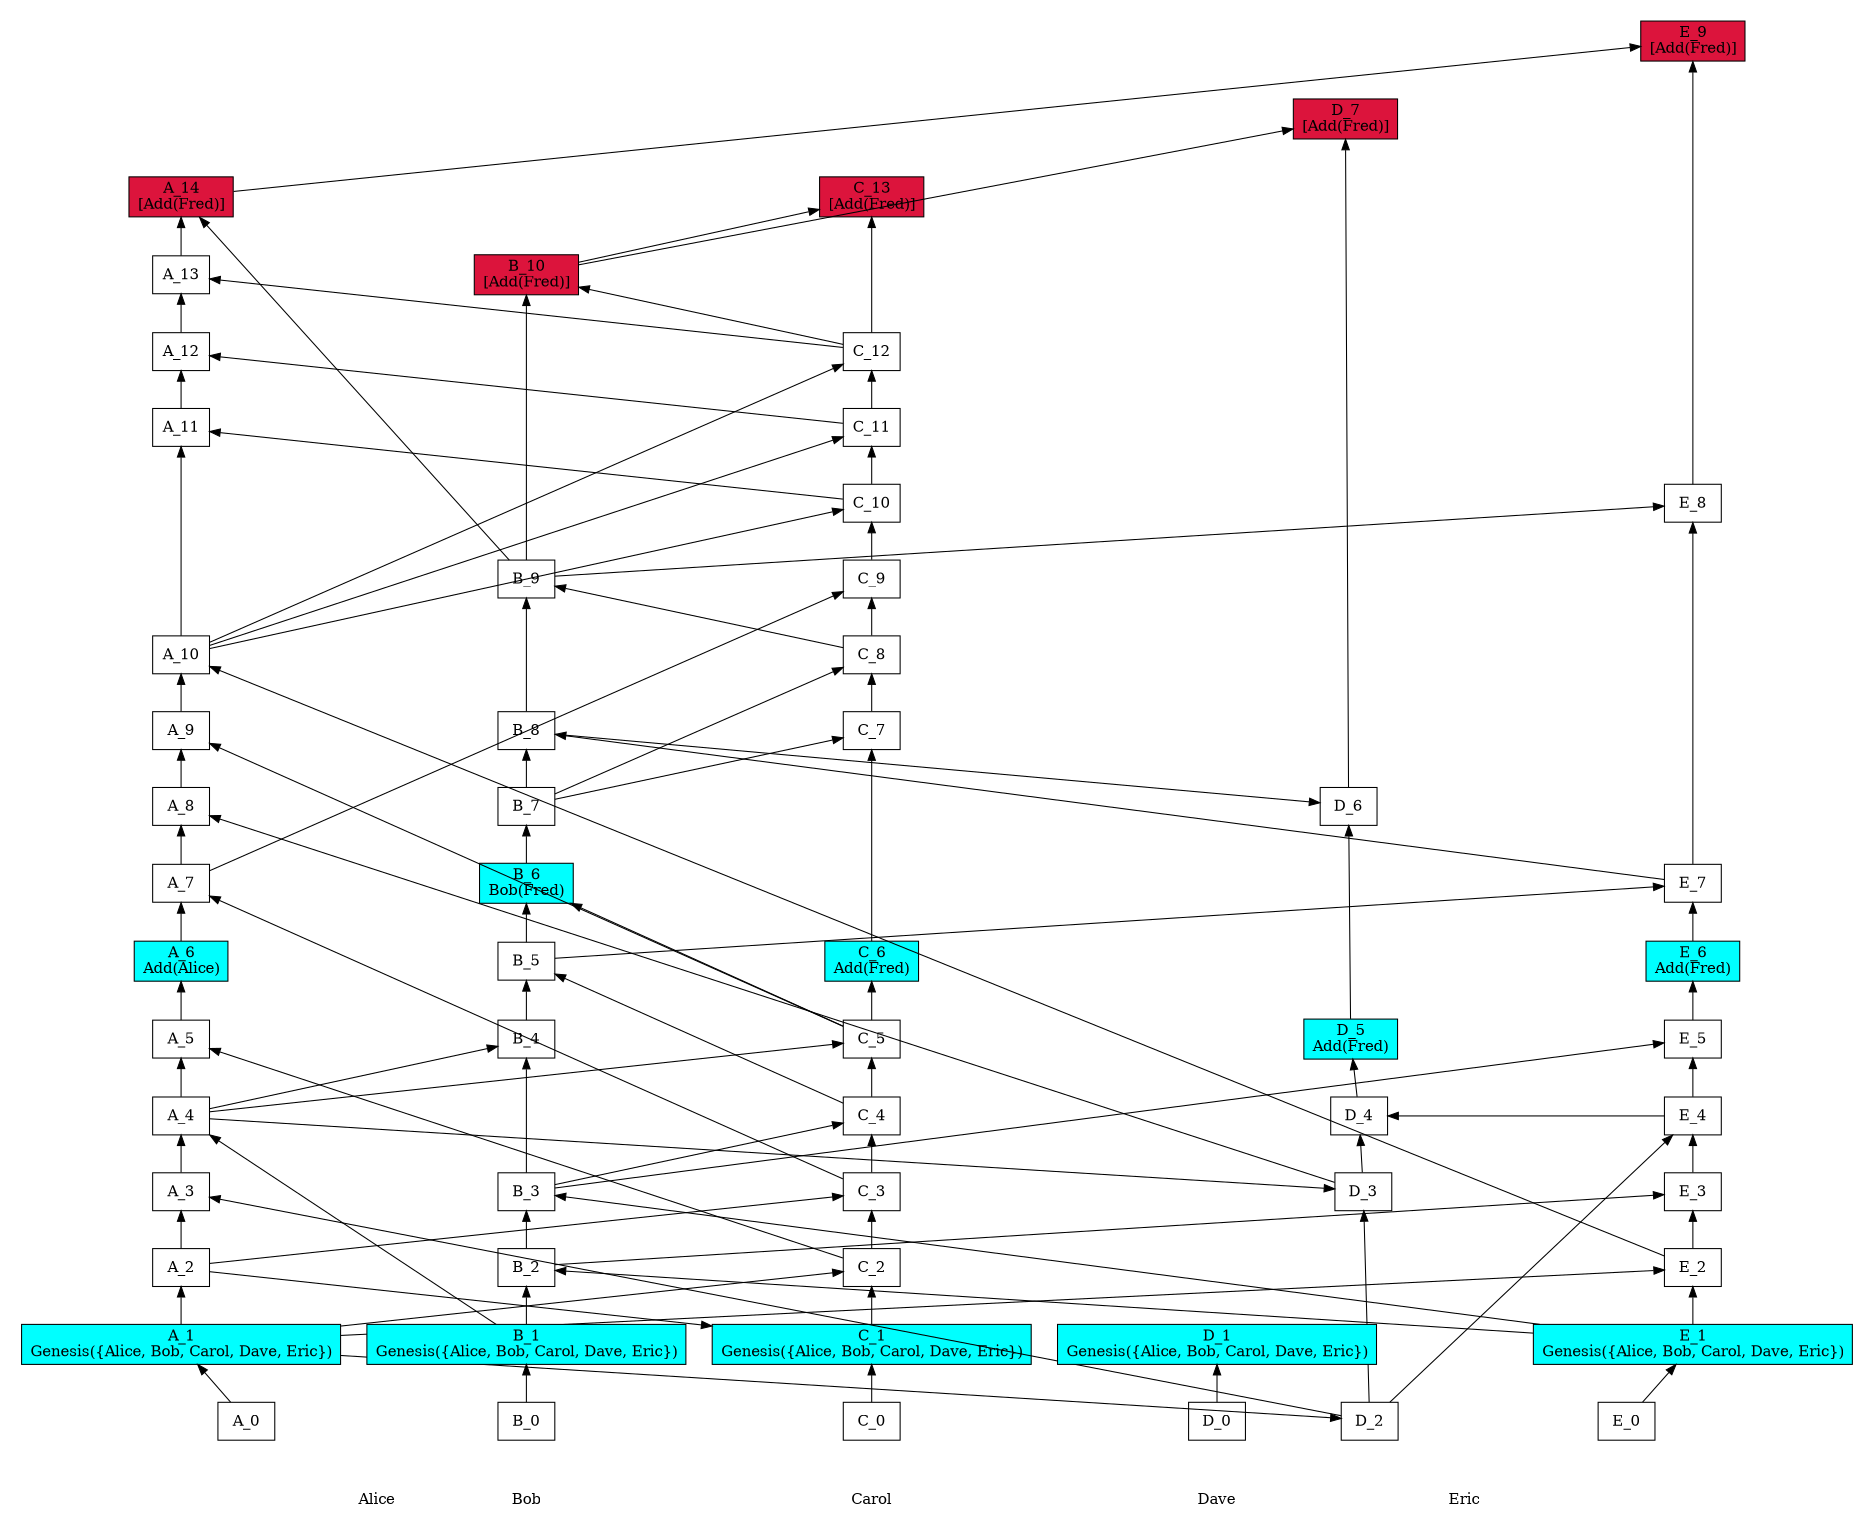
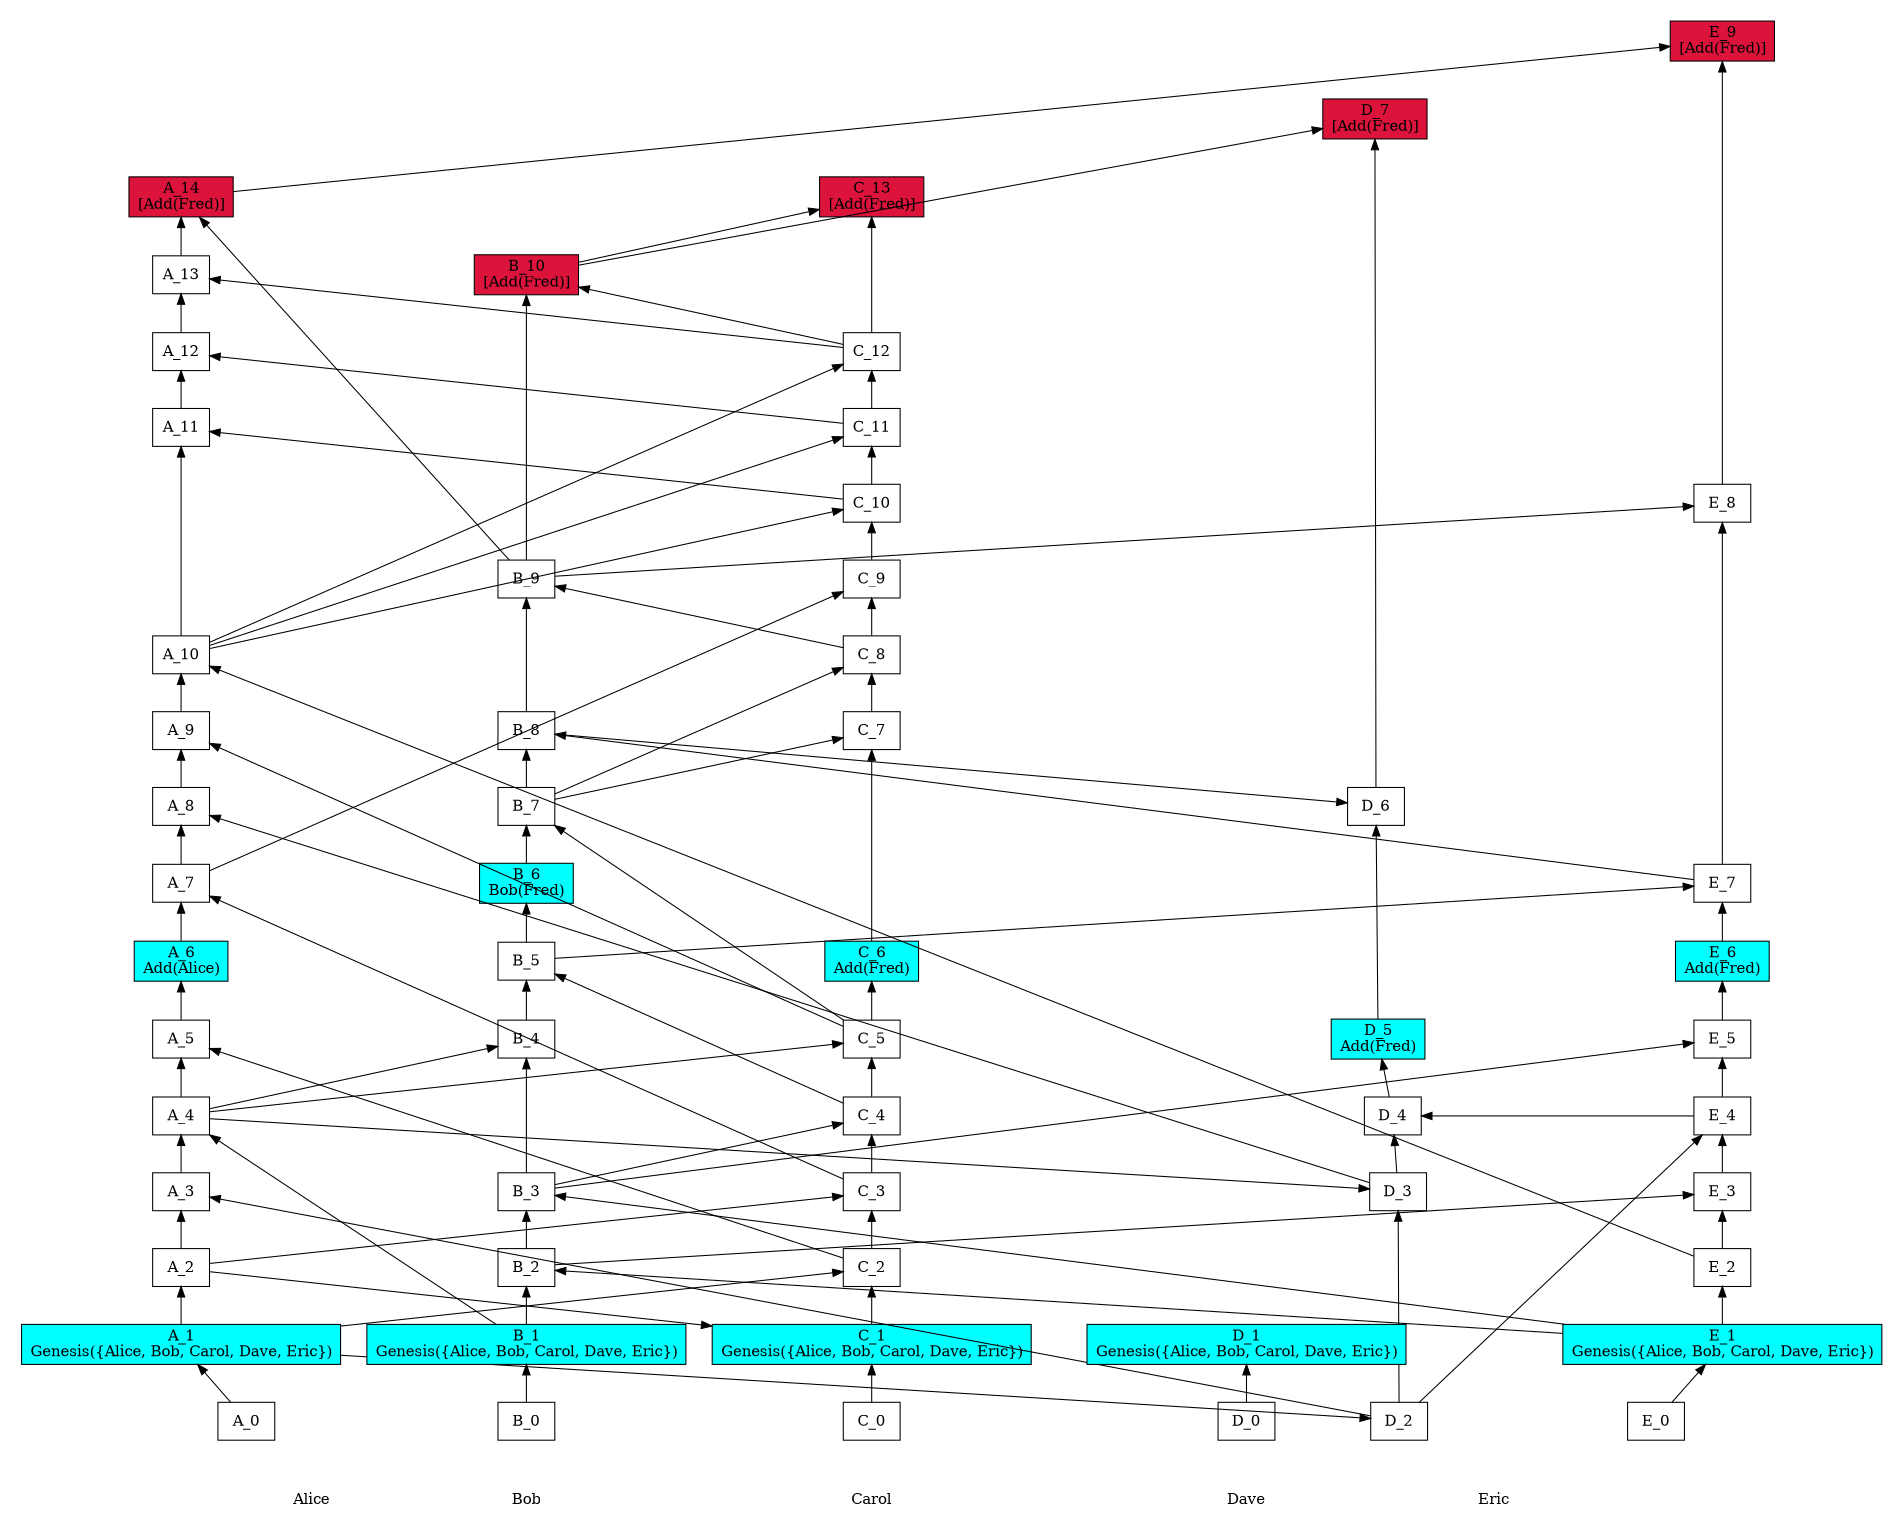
edge "C_5" -> "B_6": now "C_5" -> "B_7"
edge "A_1" -> "E_2": removed
